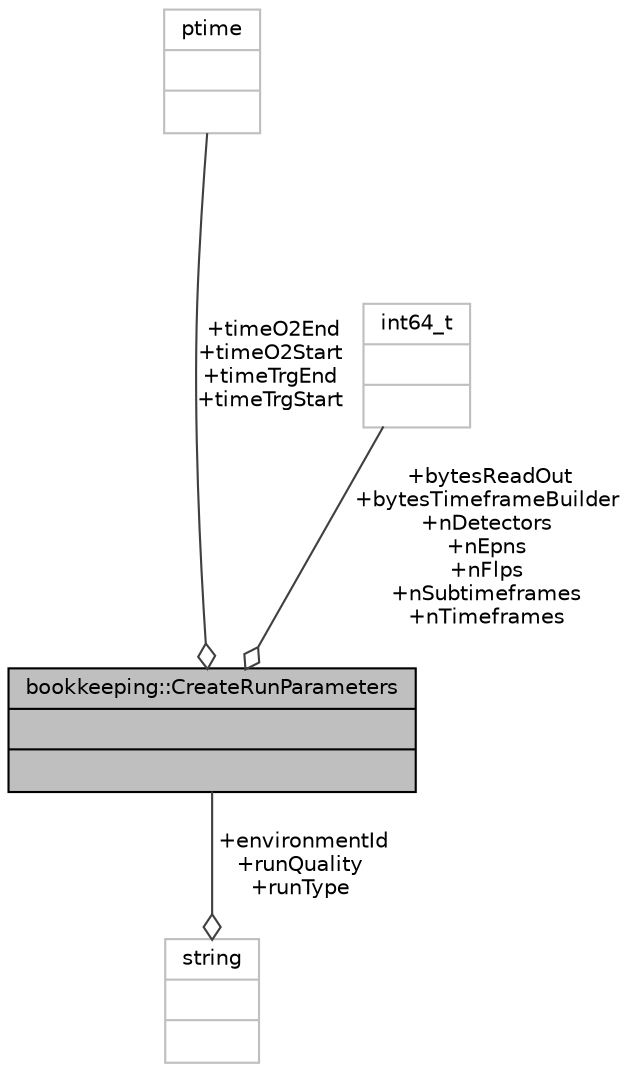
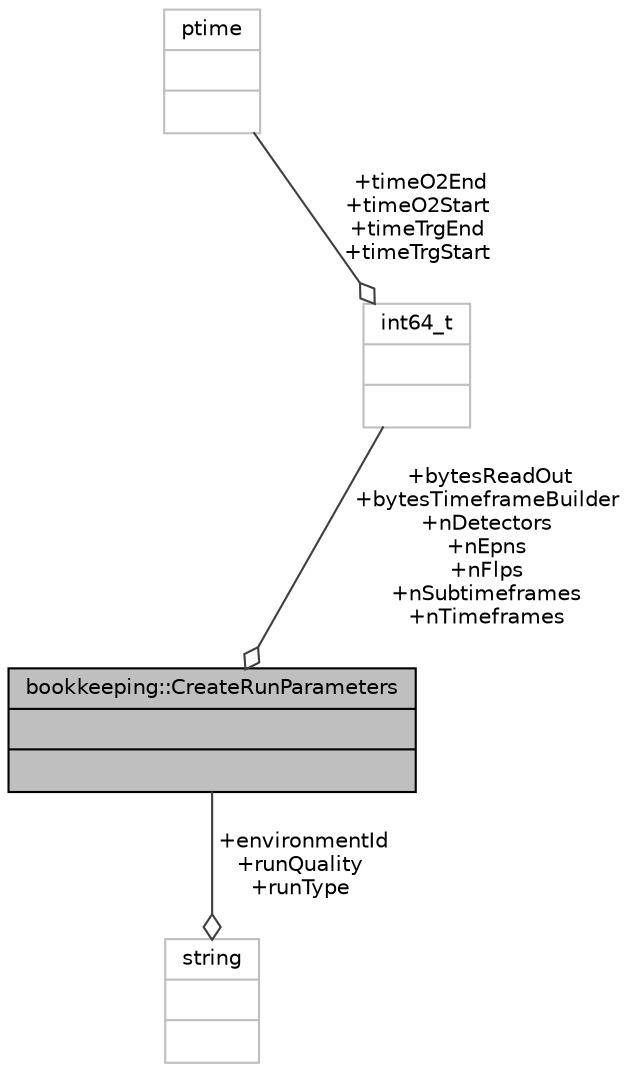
edge "ptime" -> "bookkeeping::CreateRunParameters": now "ptime" -> "int64_t"
